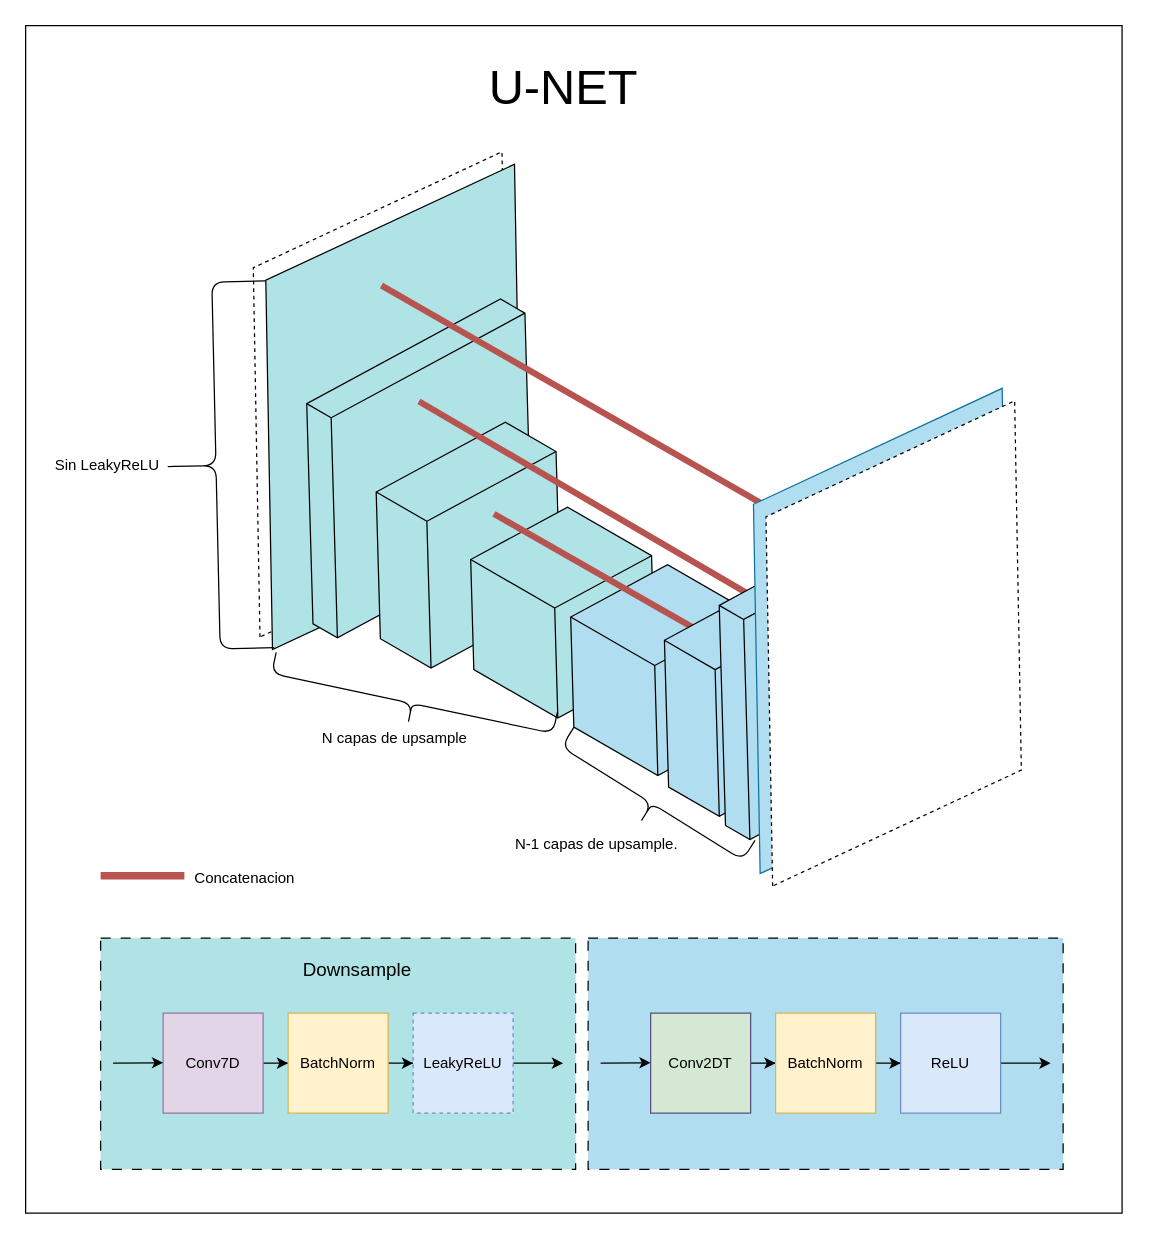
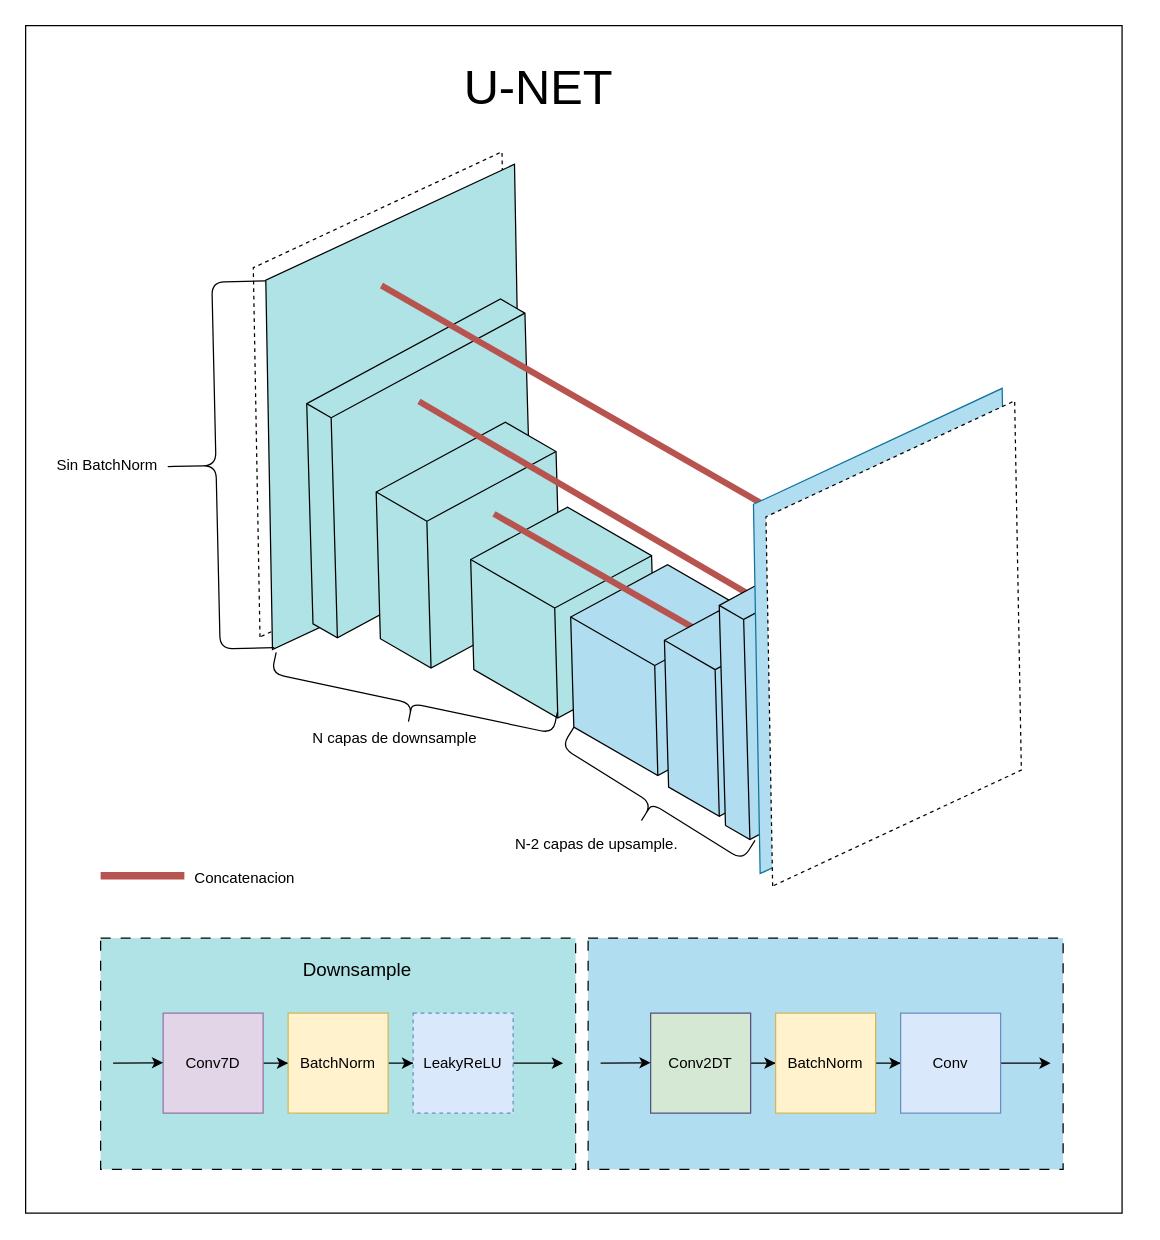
node "U-NET": moved (563, 88) -> (538, 88)
node "Sin LeakyReLU": label "Sin LeakyReLU" -> "Sin BatchNorm"
node "N capas de upsample": label "N capas de upsample" -> "N capas de downsample"
node "N-1 capas de upsample.": label "N-1 capas de upsample." -> "N-2 capas de upsample."
node "ReLU": label "ReLU" -> "Conv"
